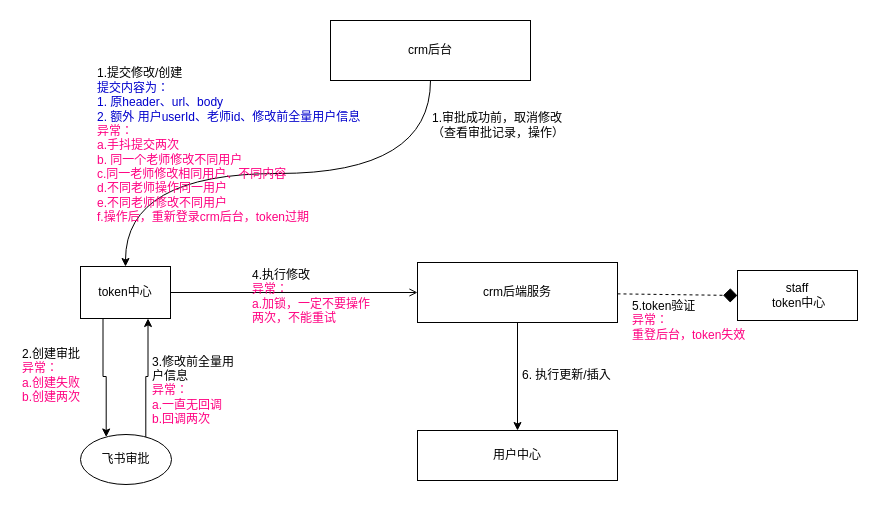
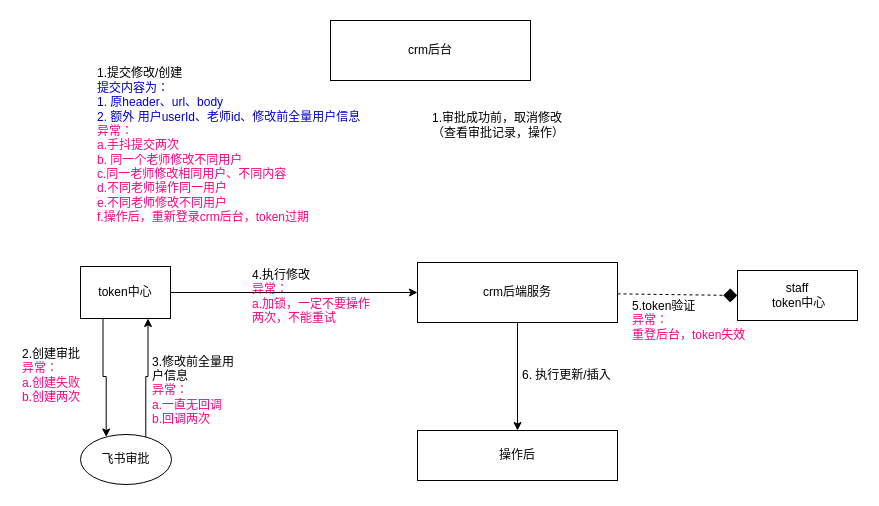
edge "crm后台" -> "token中心": removed
edge "token中心" -> "crm后端服务": arrowhead open -> classic
node "用户中心": label "用户中心" -> "操作后"
